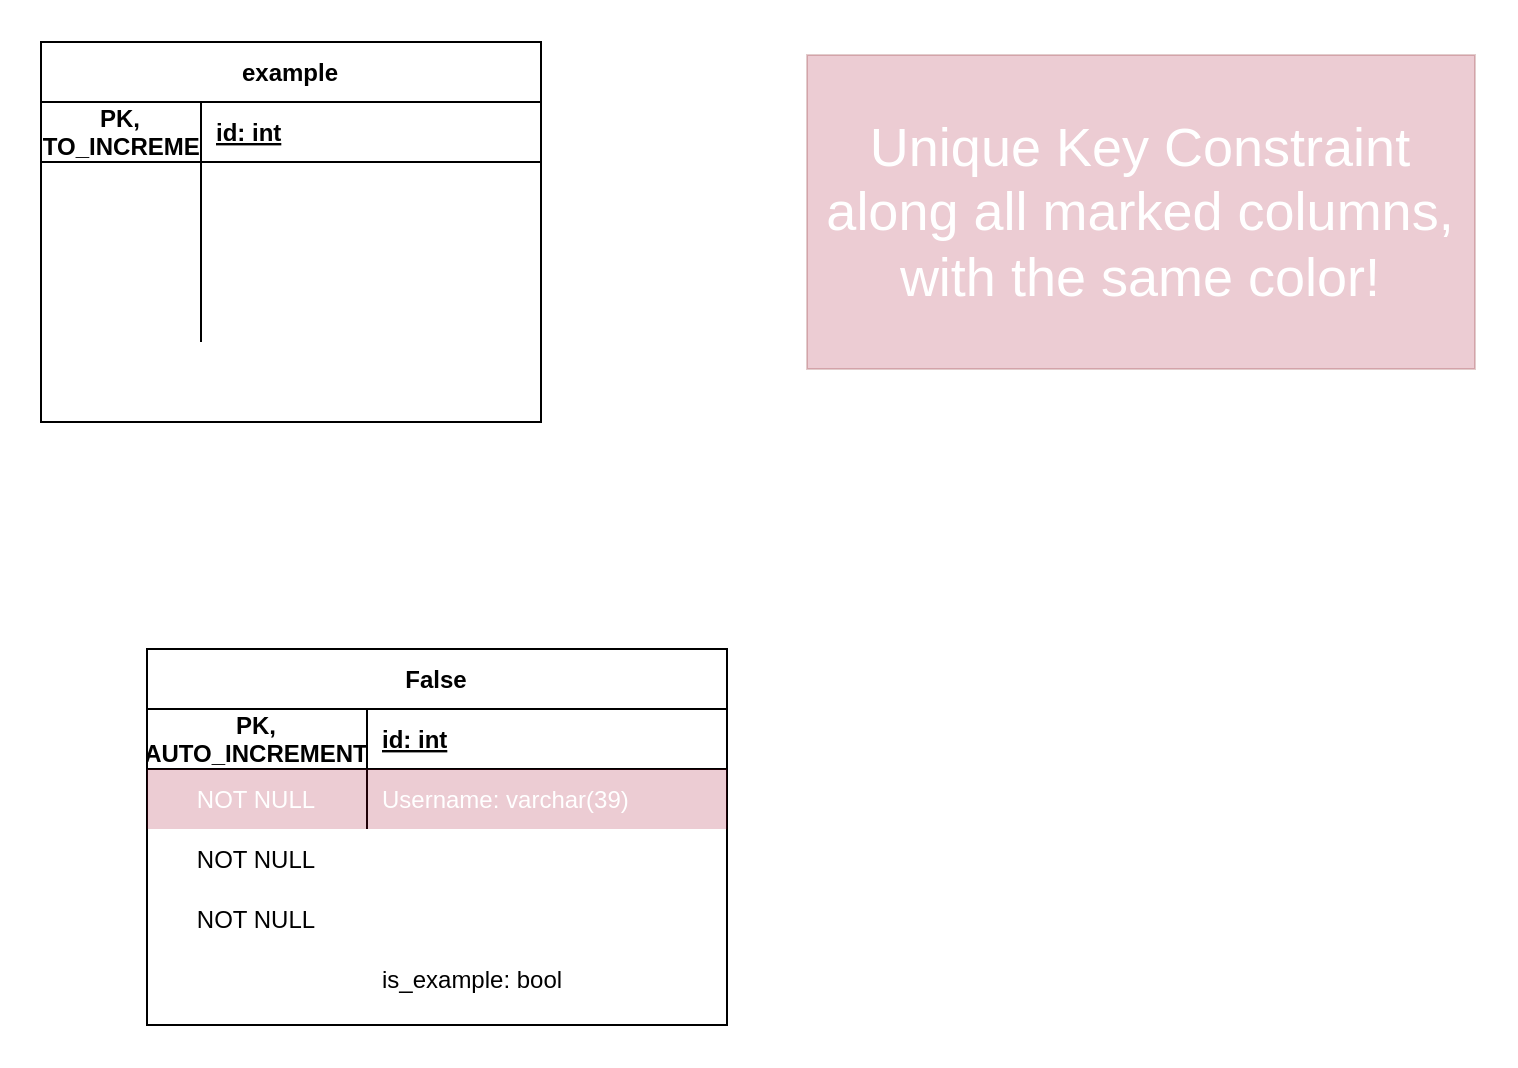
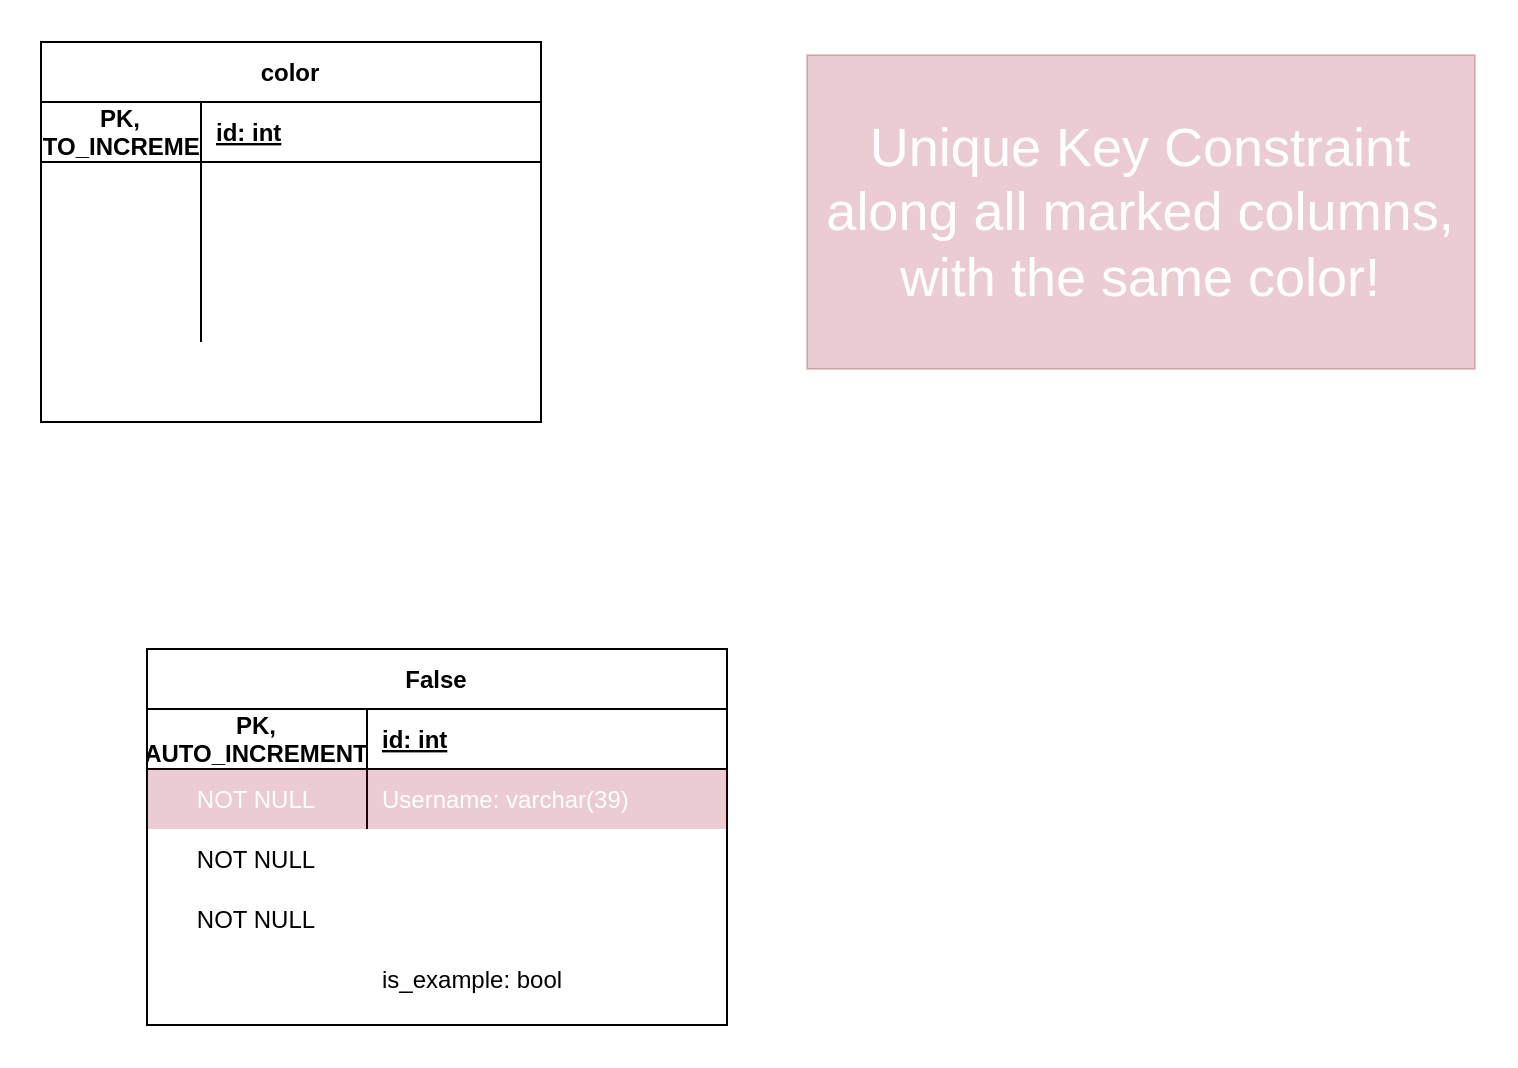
node "example": label "example" -> "color"
